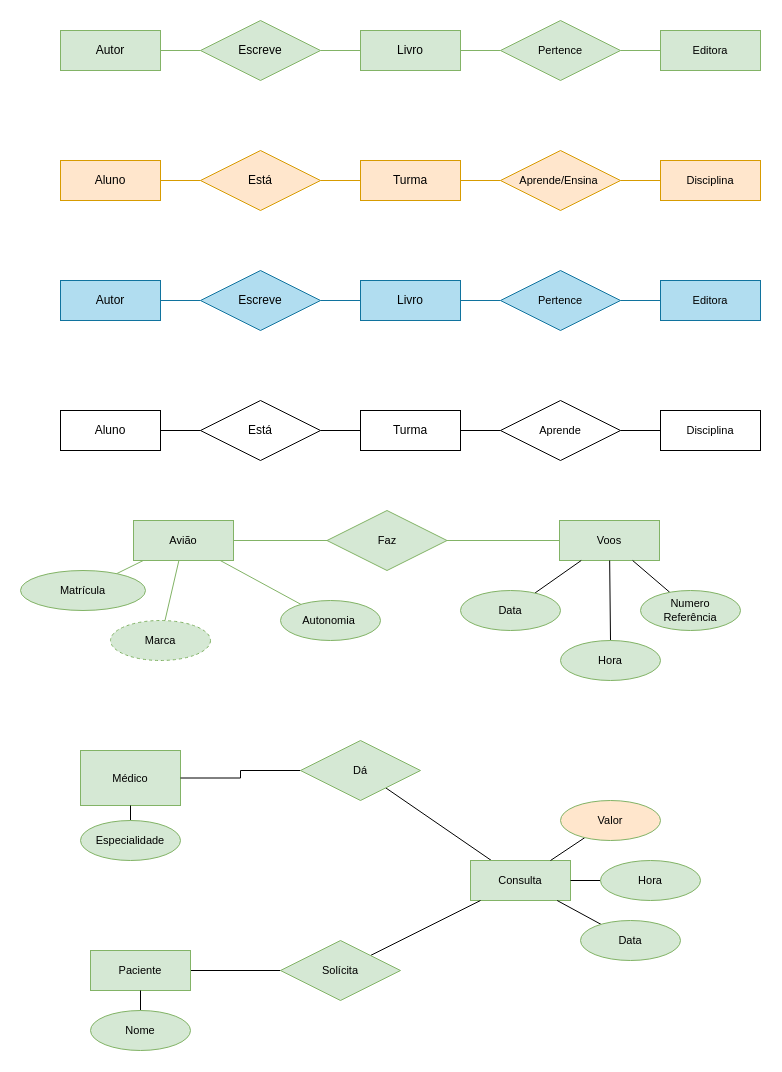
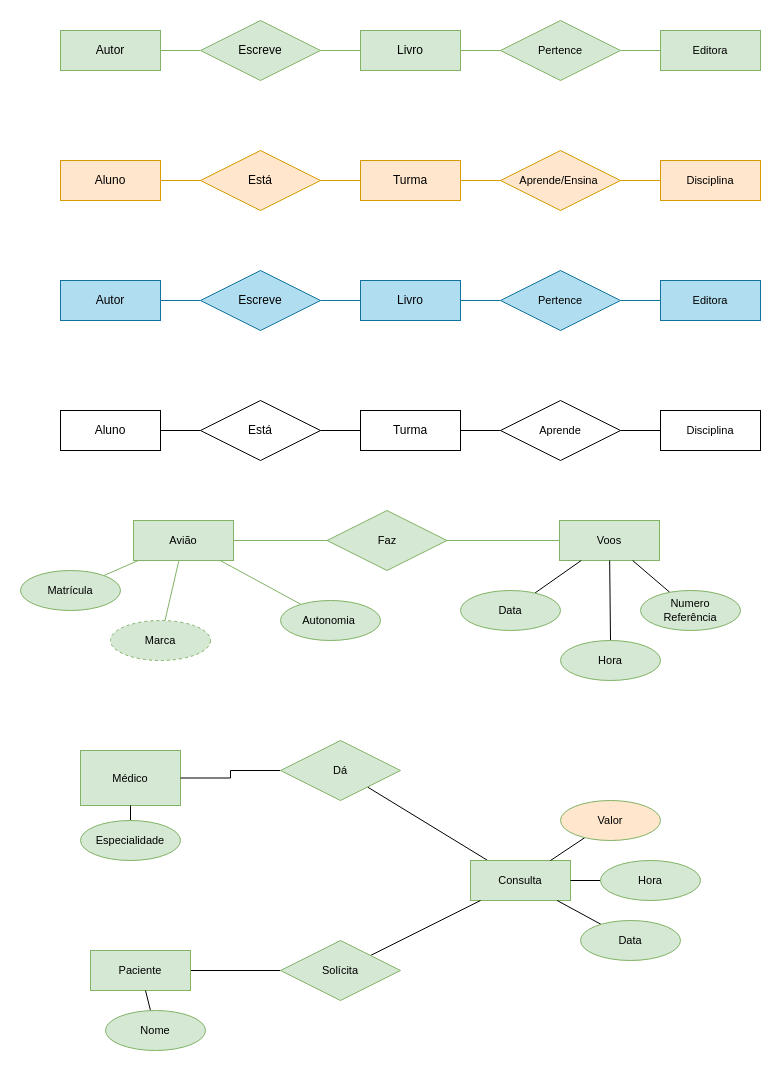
node "Matrícula": size 125x40 -> 100x40
node "Dá": moved (361, 771) -> (341, 771)
node "Nome": moved (141, 1031) -> (156, 1031)
